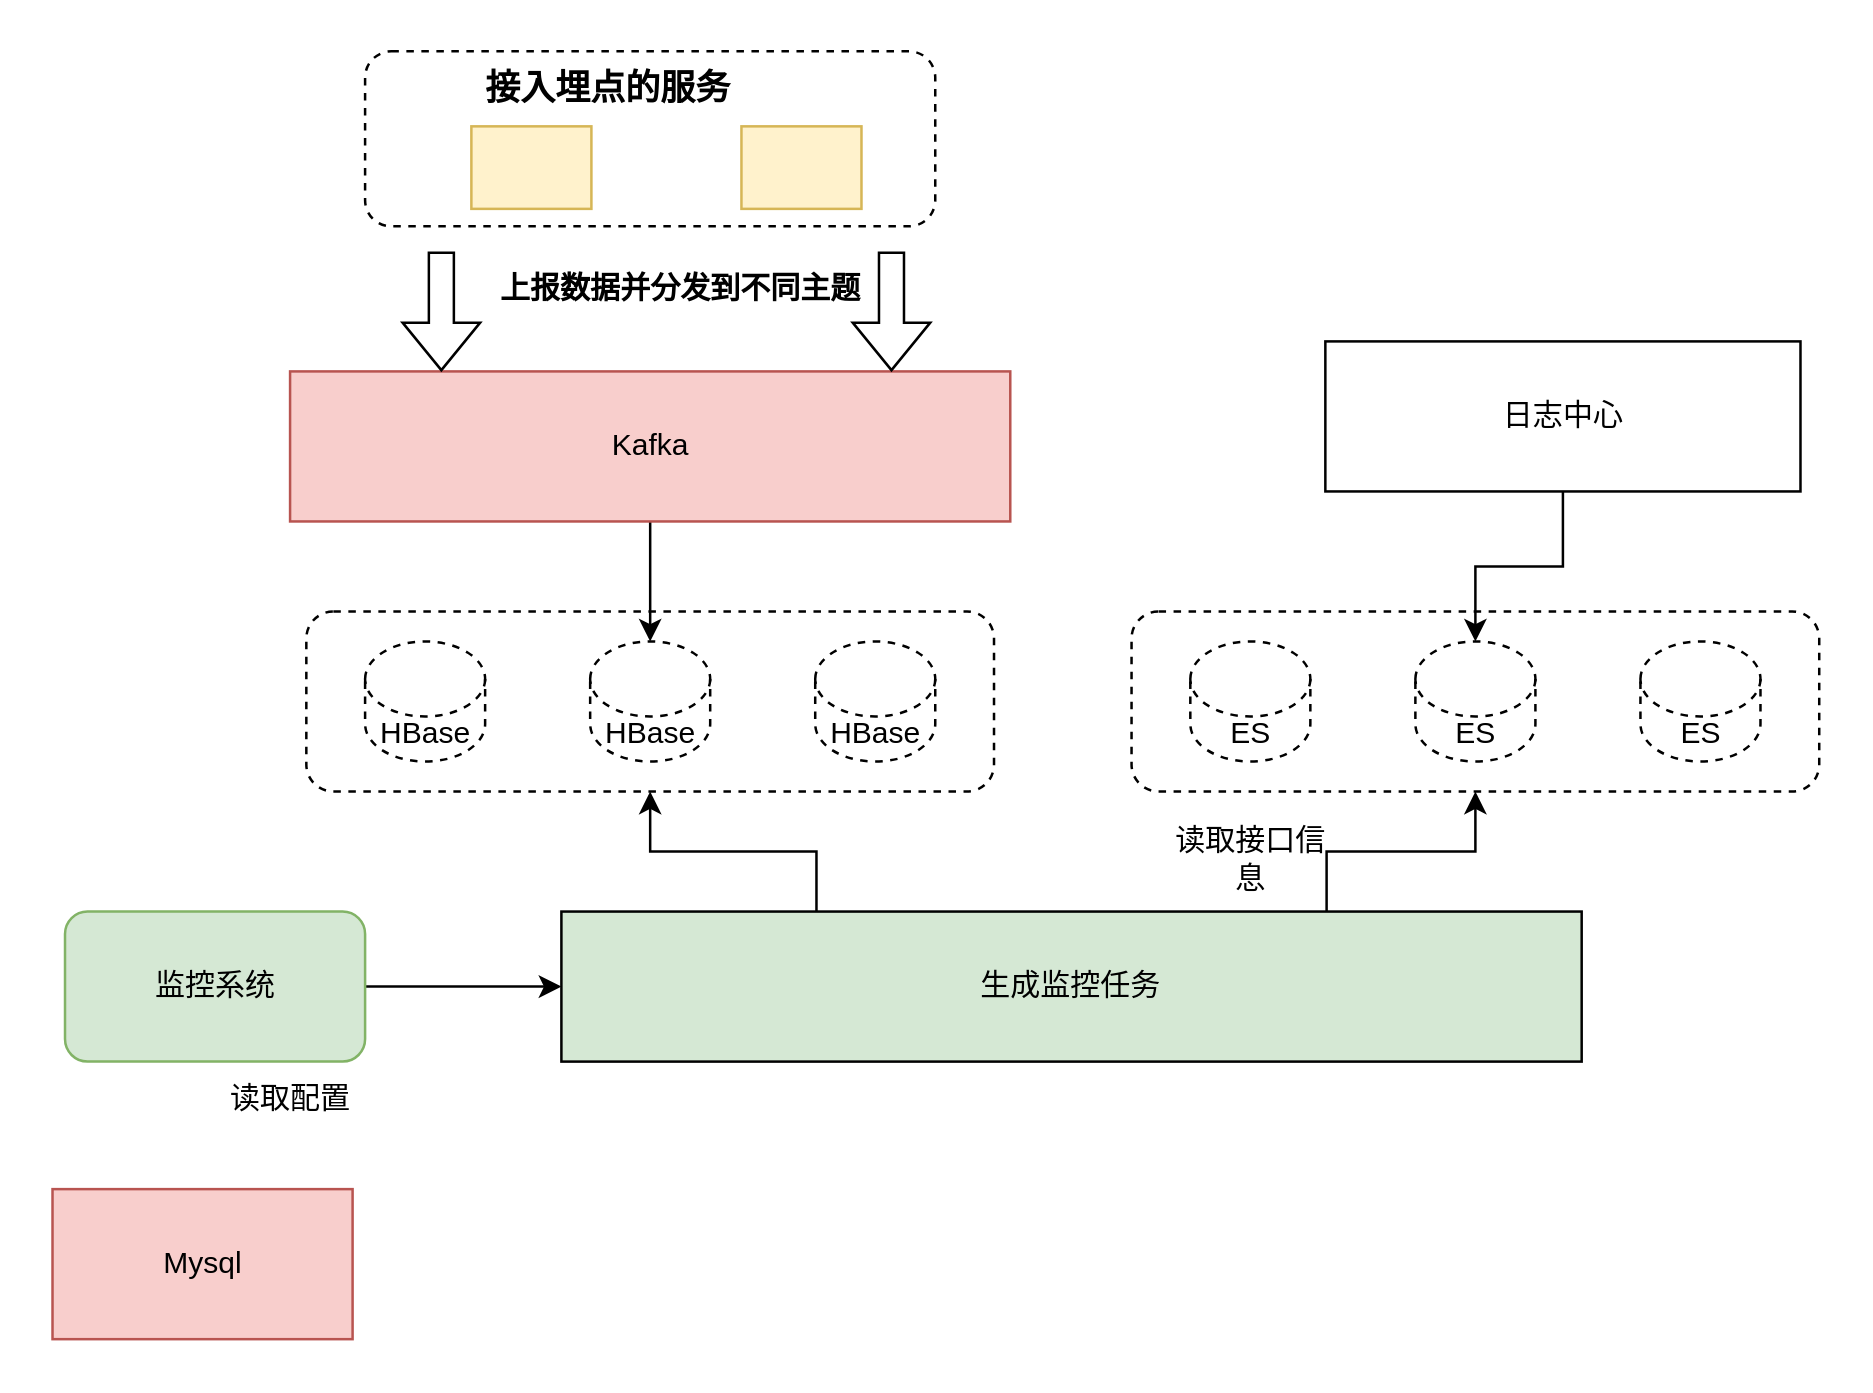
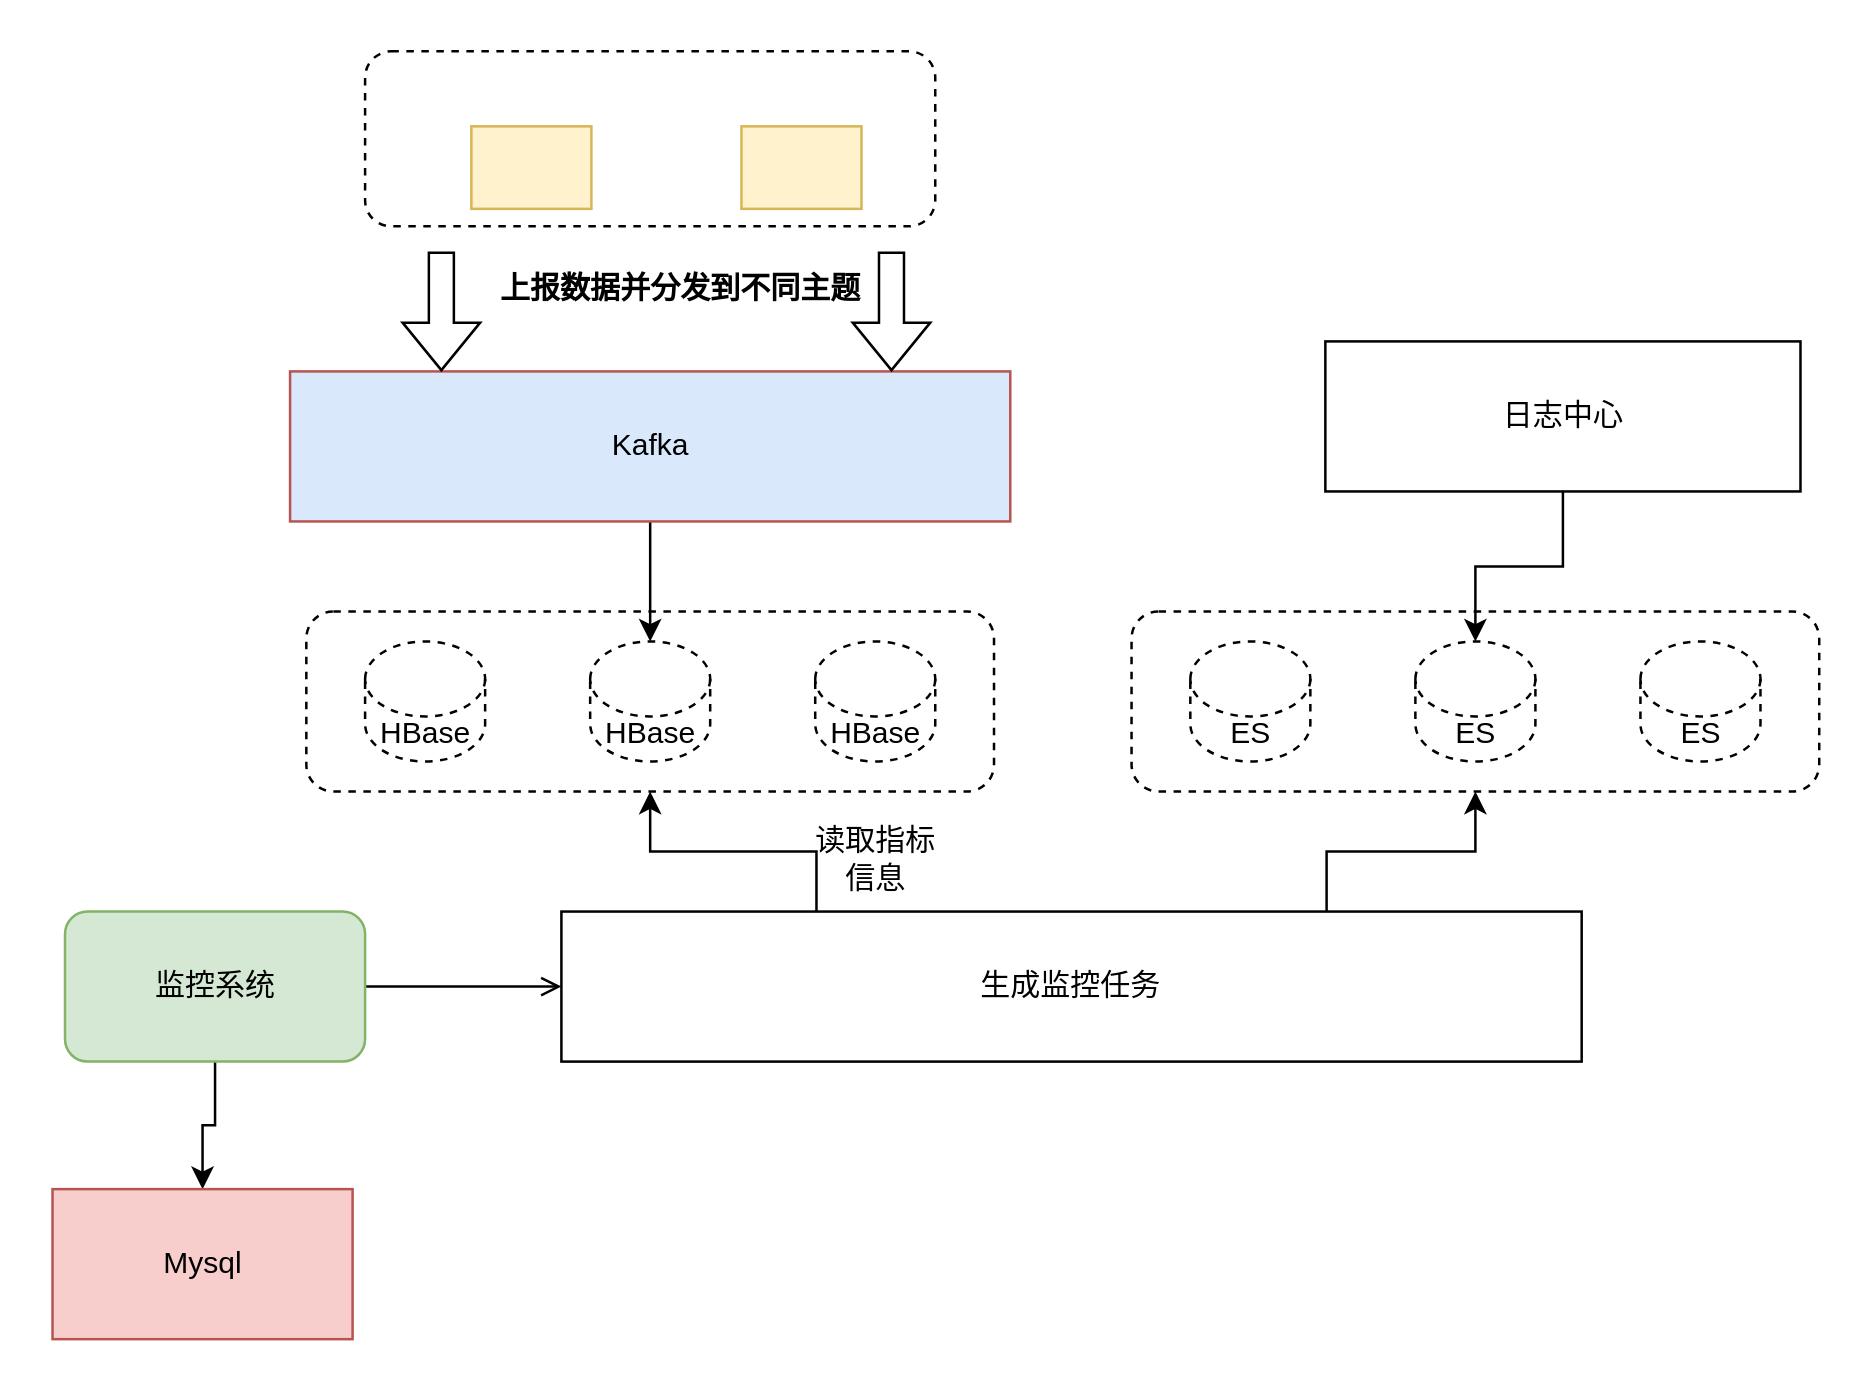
node "接入埋点的服务": removed
node "Kafka": fillcolor #f8cecc -> #dae8fc
node "读取指标信息": added
node "读取接口信息": removed
edge "监控系统" -> "生成监控任务": arrowhead classic -> open
node "生成监控任务": fillcolor #d5e8d4 -> #ffffff
node "读取配置": removed
edge "监控系统" -> "Mysql": added
